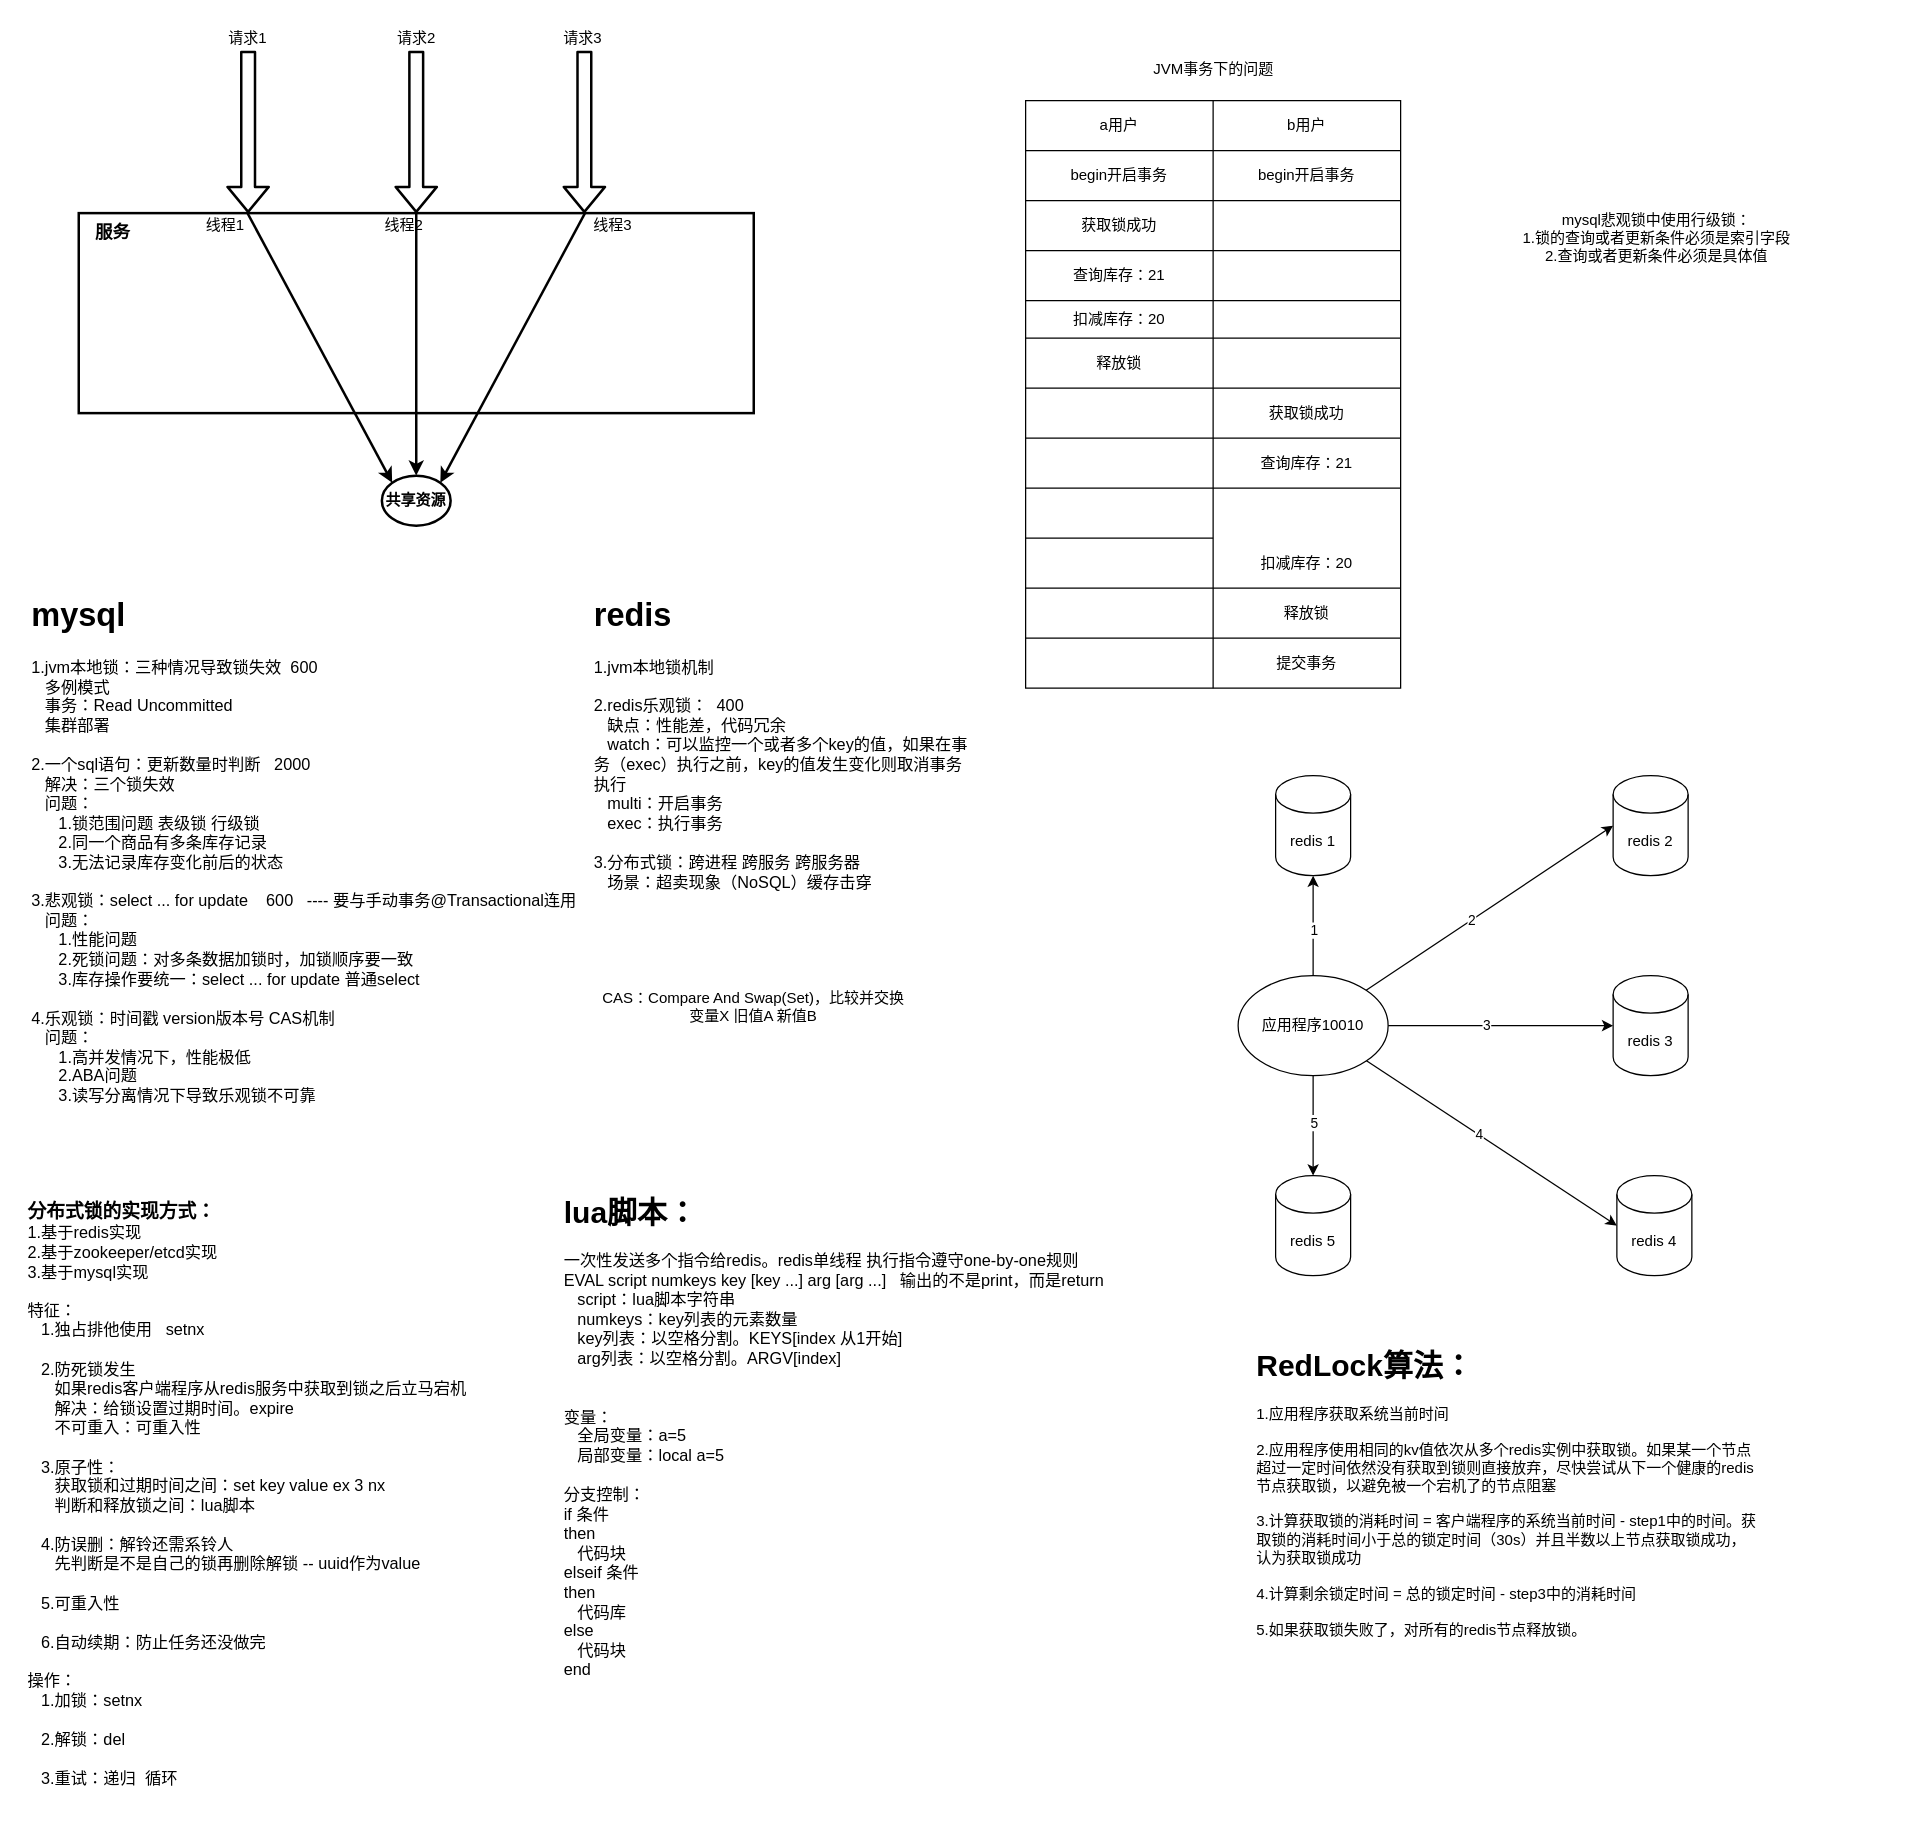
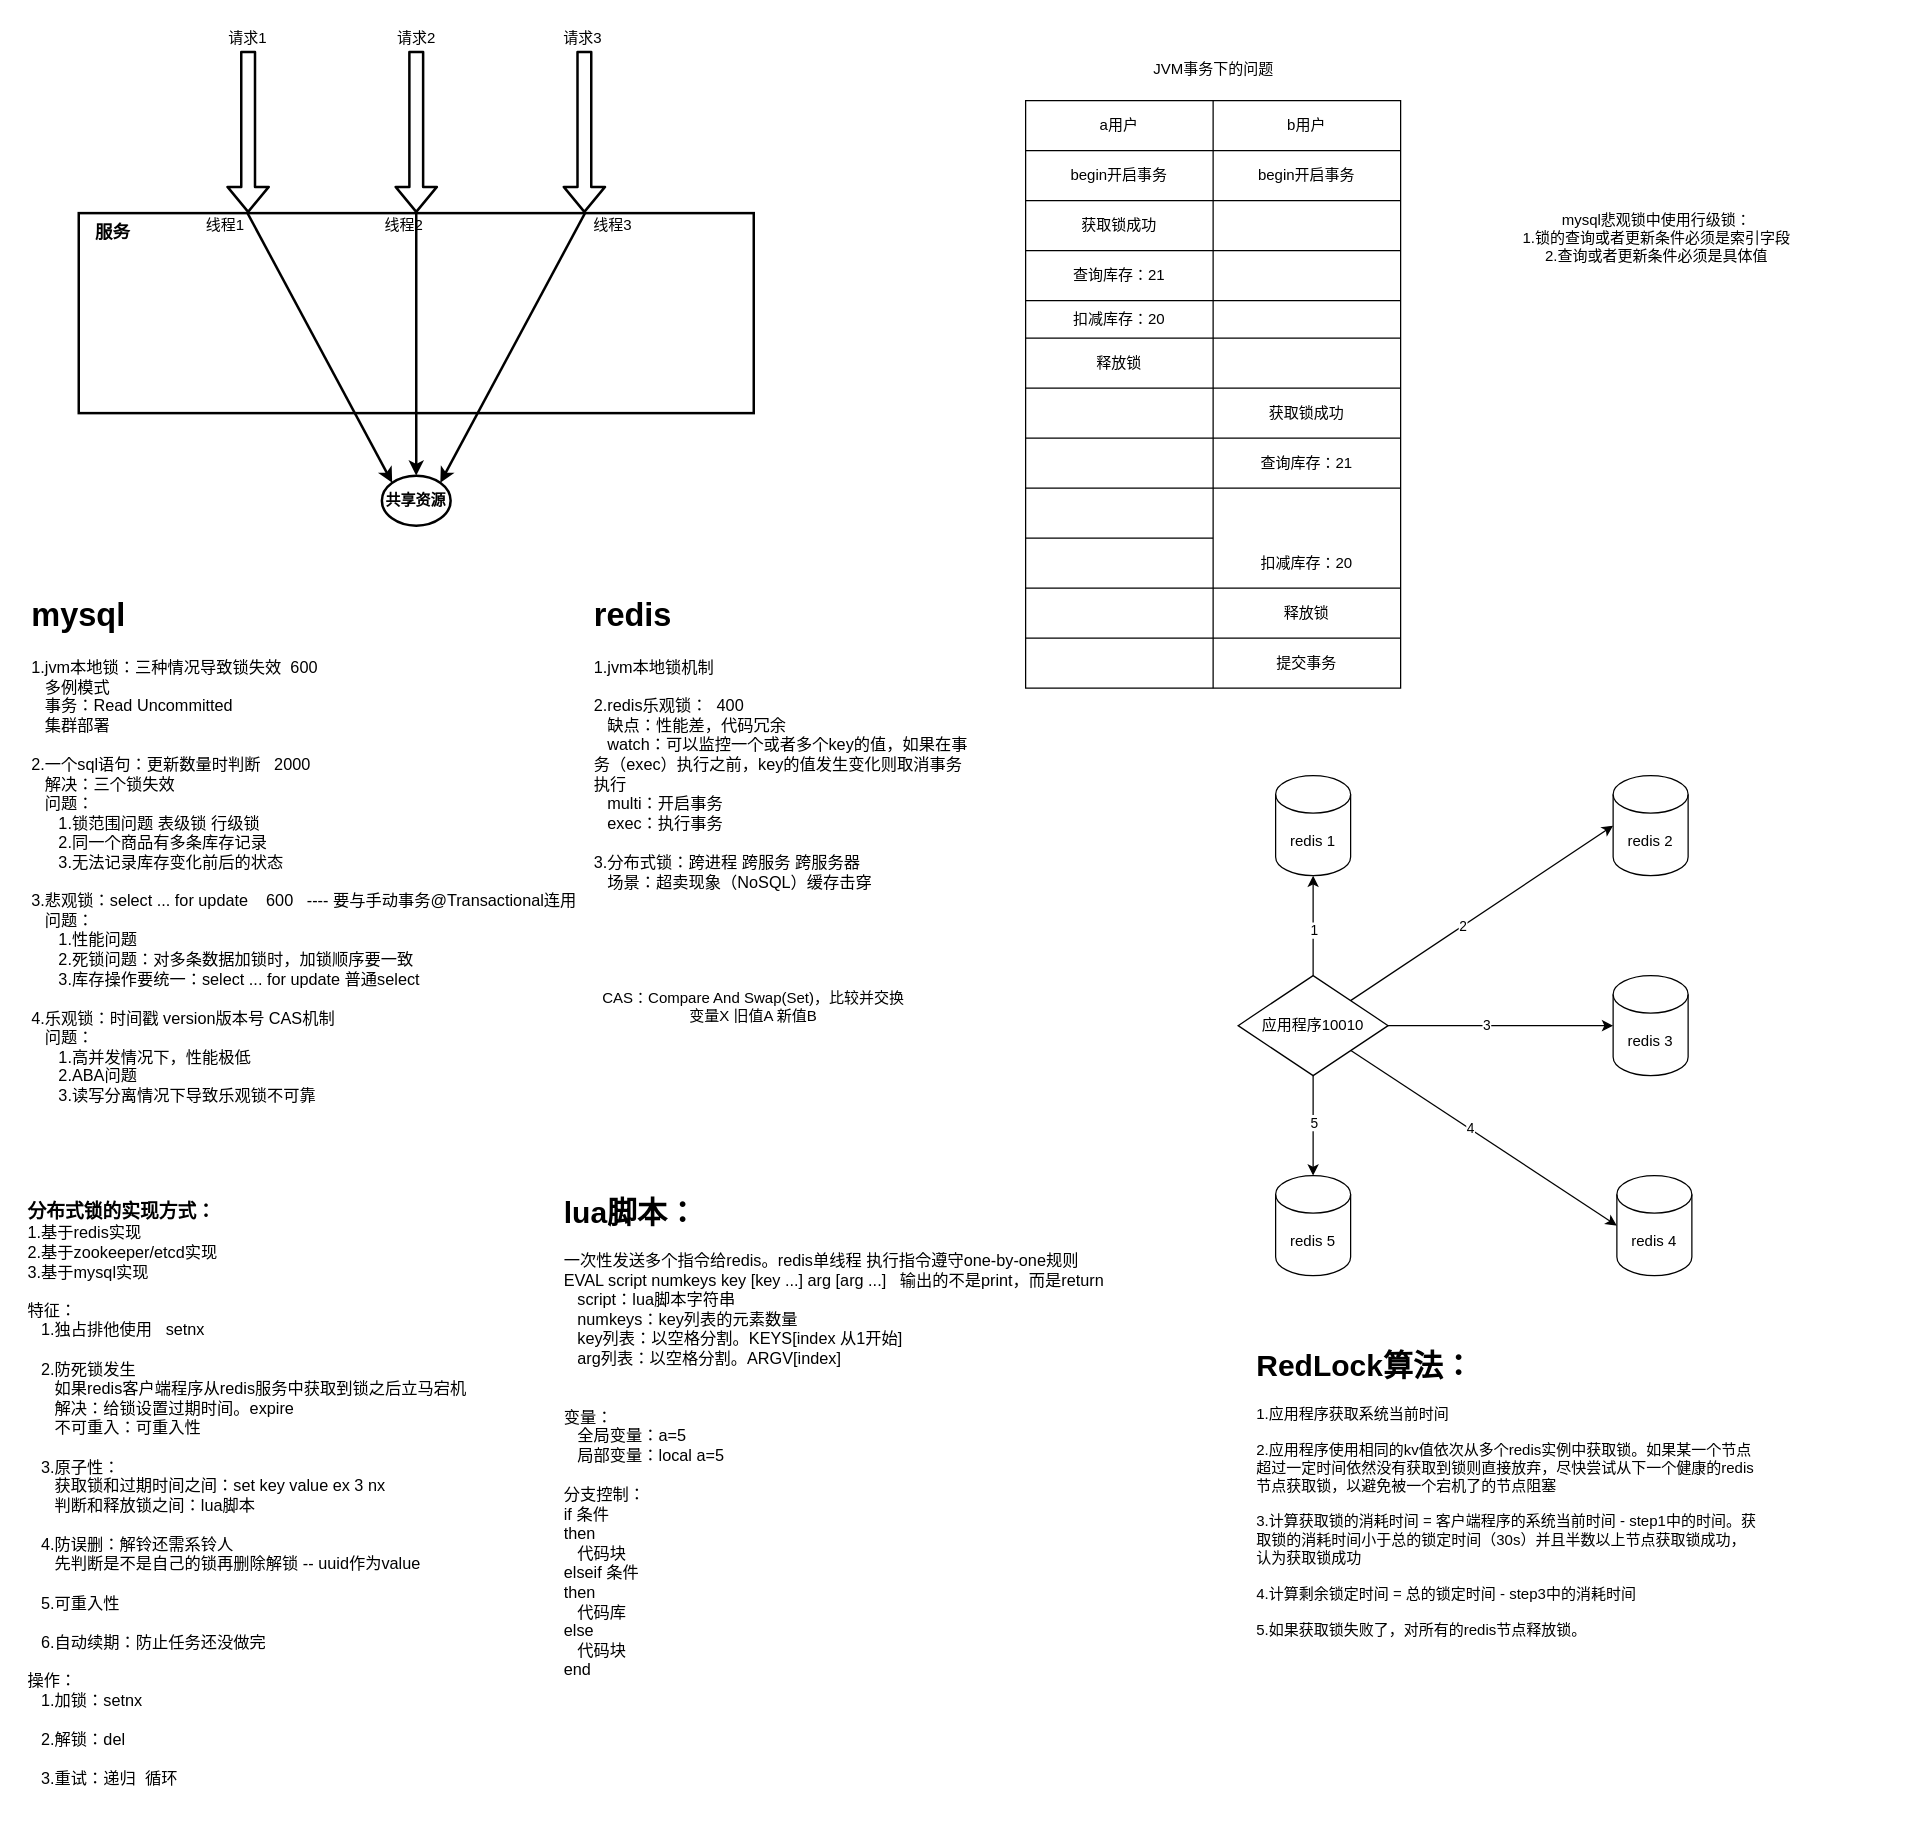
node "应用程序10010": shape ellipse -> diamond
